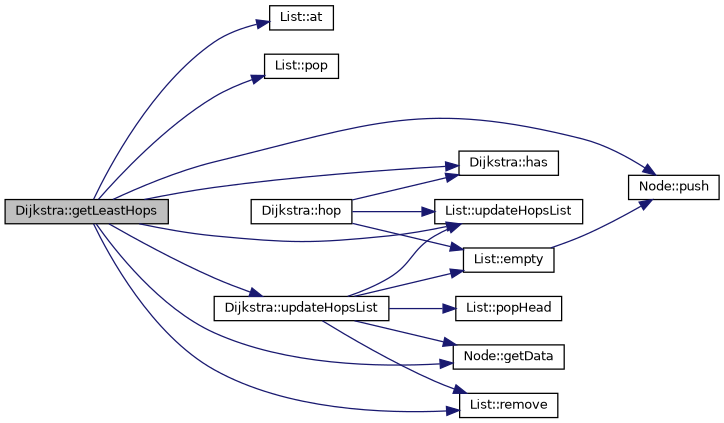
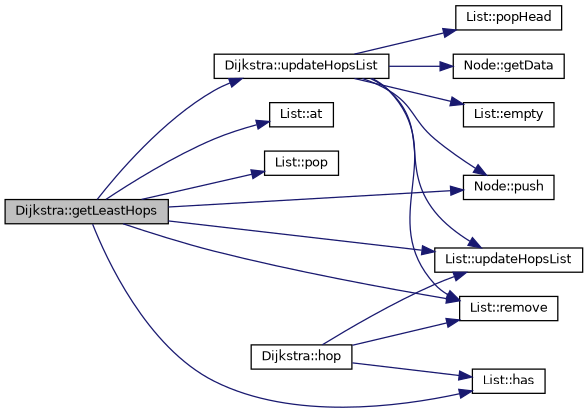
node "Dijkstra::has": label "Dijkstra::has" -> "List::has"
edge "Dijkstra::hop" -> "List::empty": now "Dijkstra::hop" -> "List::remove"
edge "List::empty" -> "Node::push": now "Dijkstra::updateHopsList" -> "Node::push"
edge "Dijkstra::getLeastHops" -> "Node::getData": removed
